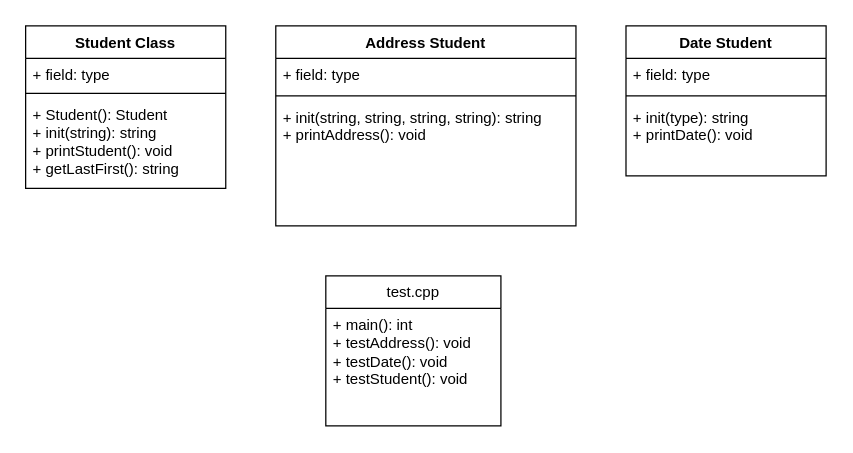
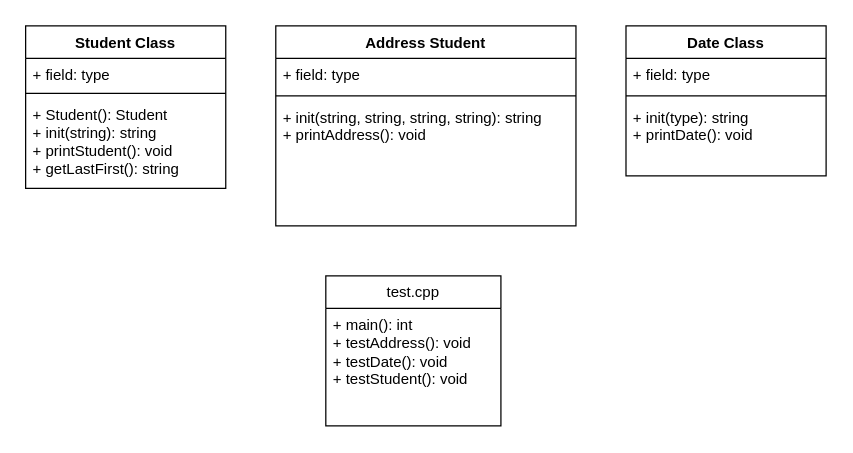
node "Date Student": label "Date Student" -> "Date Class"
